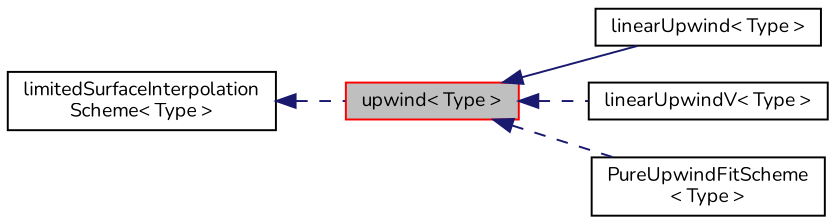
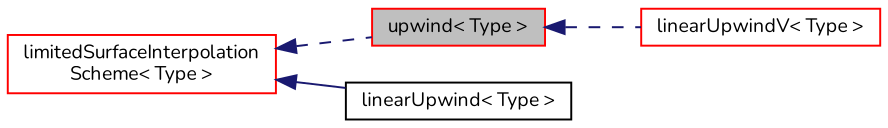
edge "linearUpwind< Type >" -> "upwind< Type >": now "linearUpwind< Type >" -> "limitedSurfaceInterpolation Scheme< Type >"
node "limitedSurfaceInterpolation Scheme< Type >": color black -> red
node "linearUpwindV< Type >": color black -> red
node "PureUpwindFitScheme < Type >": removed
